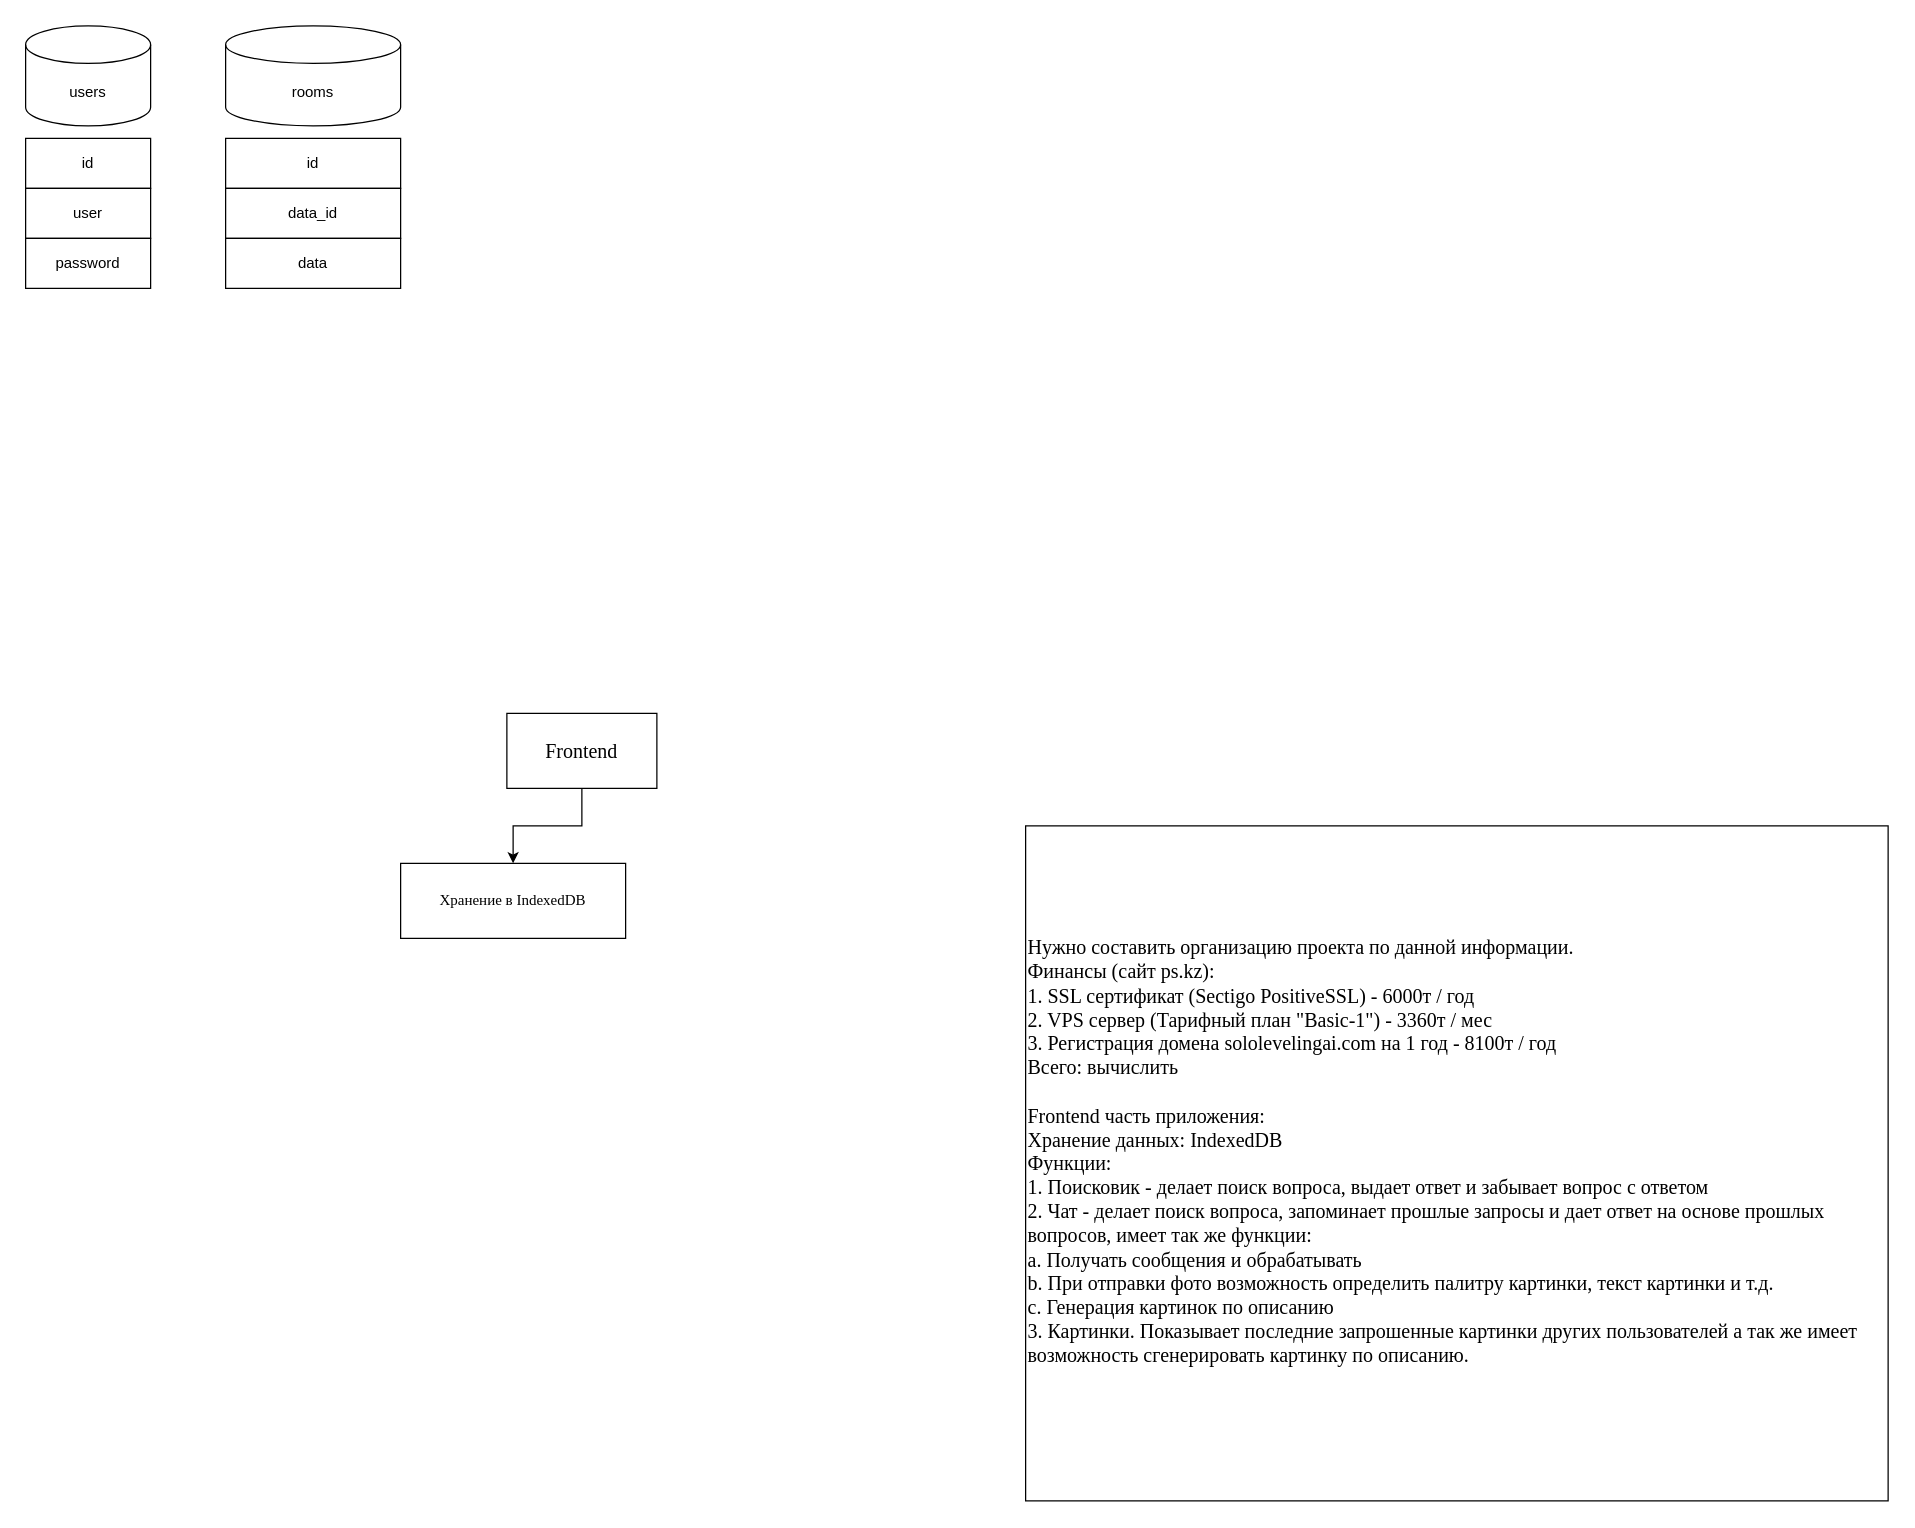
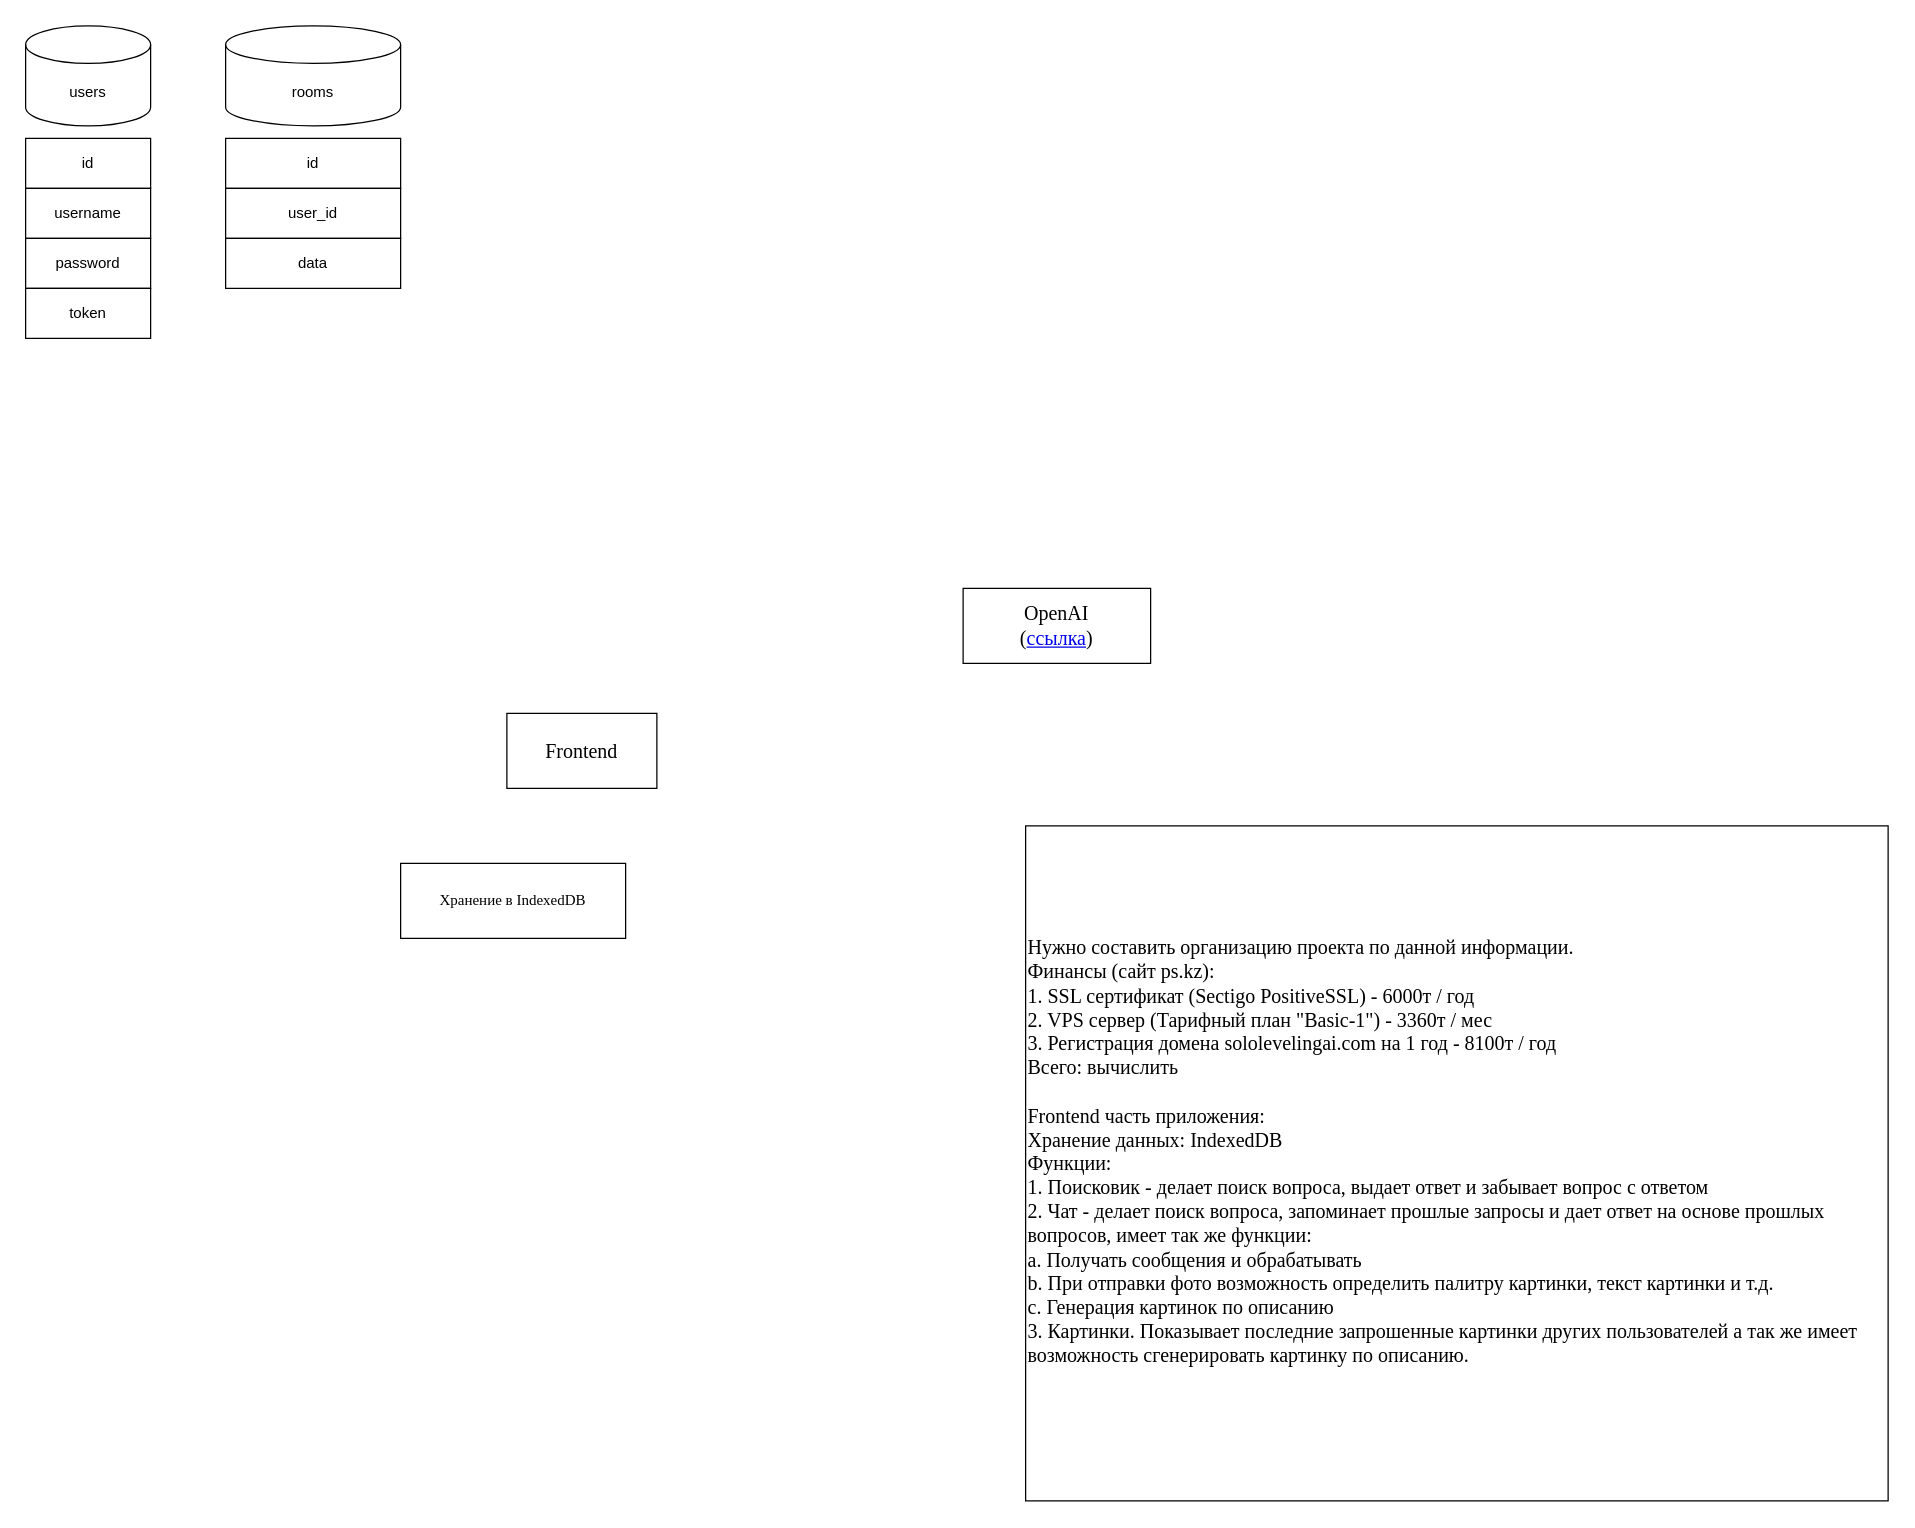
node "user": label "user" -> "username"
node "data_id": label "data_id" -> "user_id"
node "token": added
node "OpenAI (ссылка)": added
edge "Frontend" -> "Хранение в IndexedDB": removed
